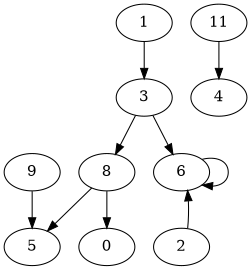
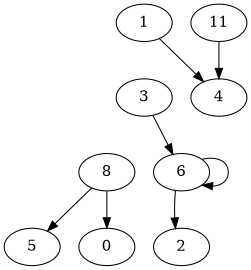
edge "1" -> "3": now "1" -> "4"
edge "3" -> "8": removed
node "9": removed
edge "2" -> "6": reversed
